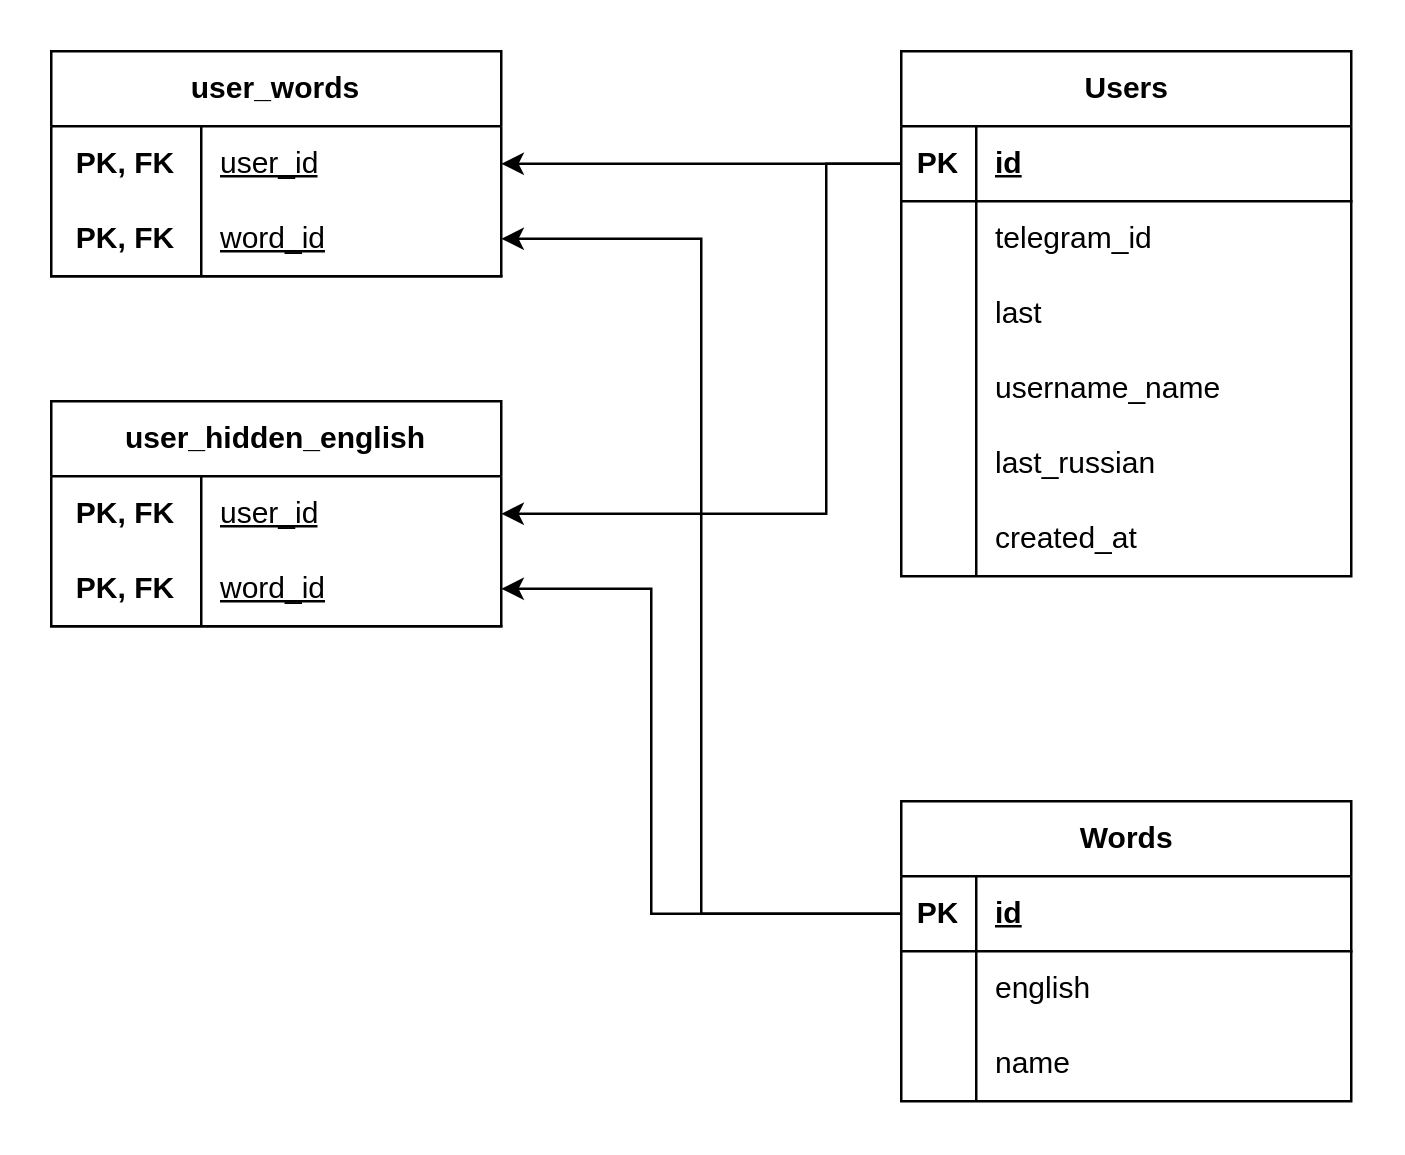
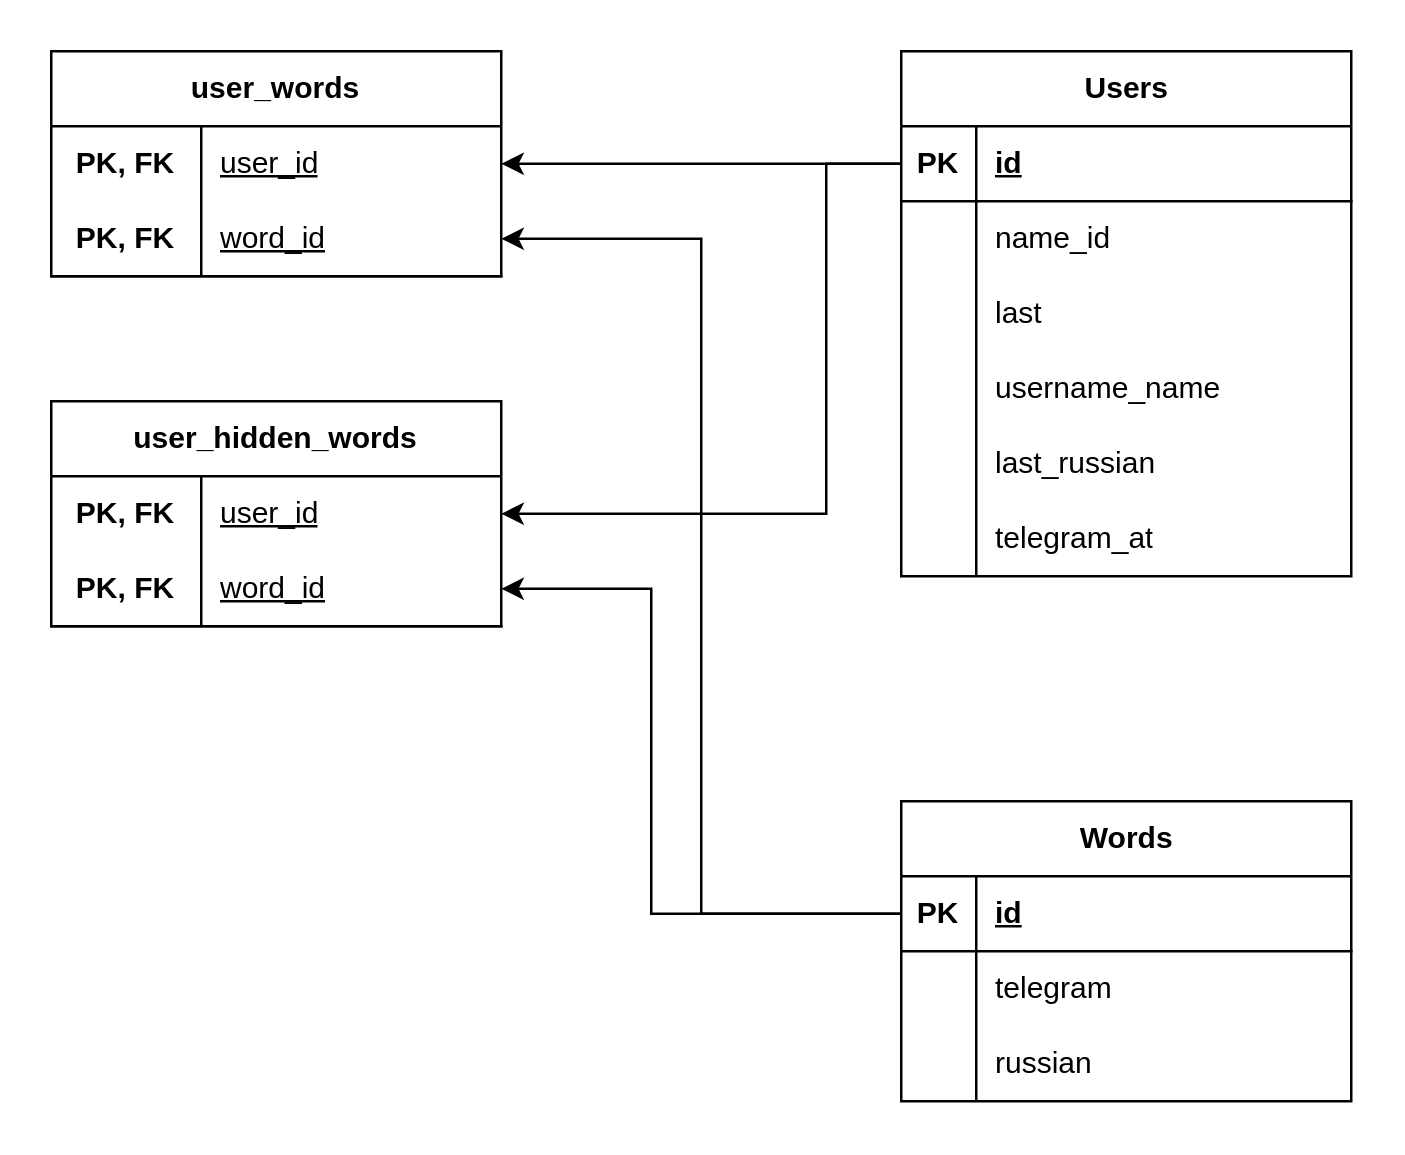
node "telegram_id": label "telegram_id" -> "name_id"
node "user_hidden_english": label "user_hidden_english" -> "user_hidden_words"
node "created_at": label "created_at" -> "telegram_at"
node "english": label "english" -> "telegram"
node "name": label "name" -> "russian"
